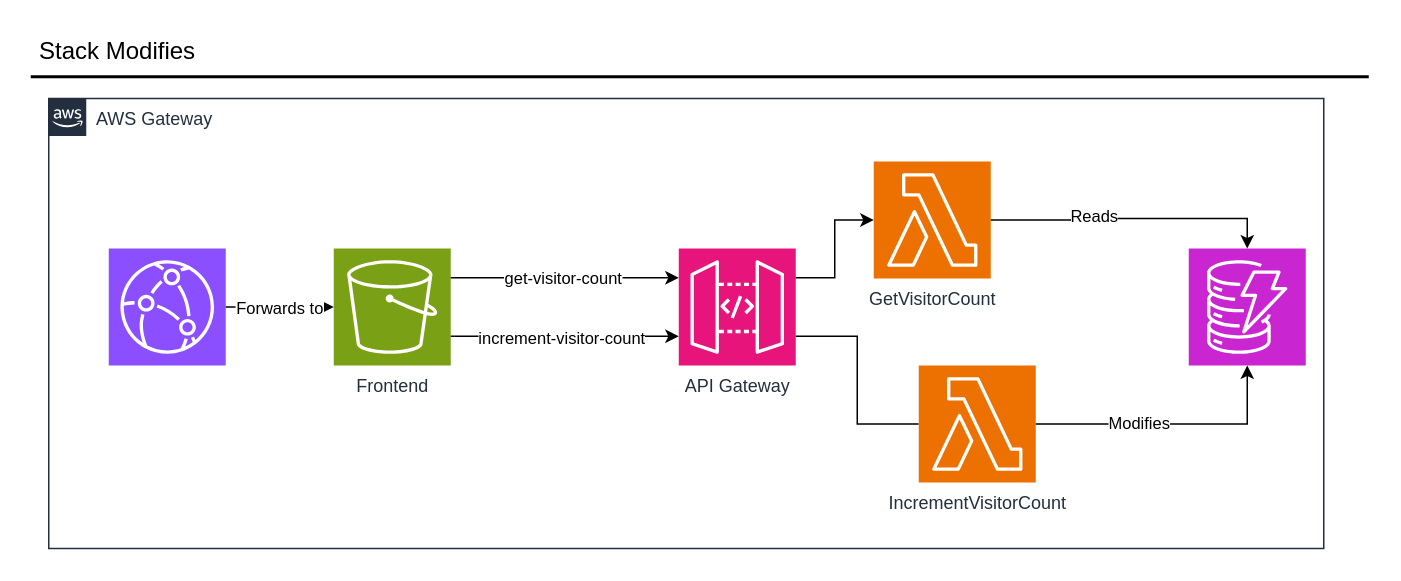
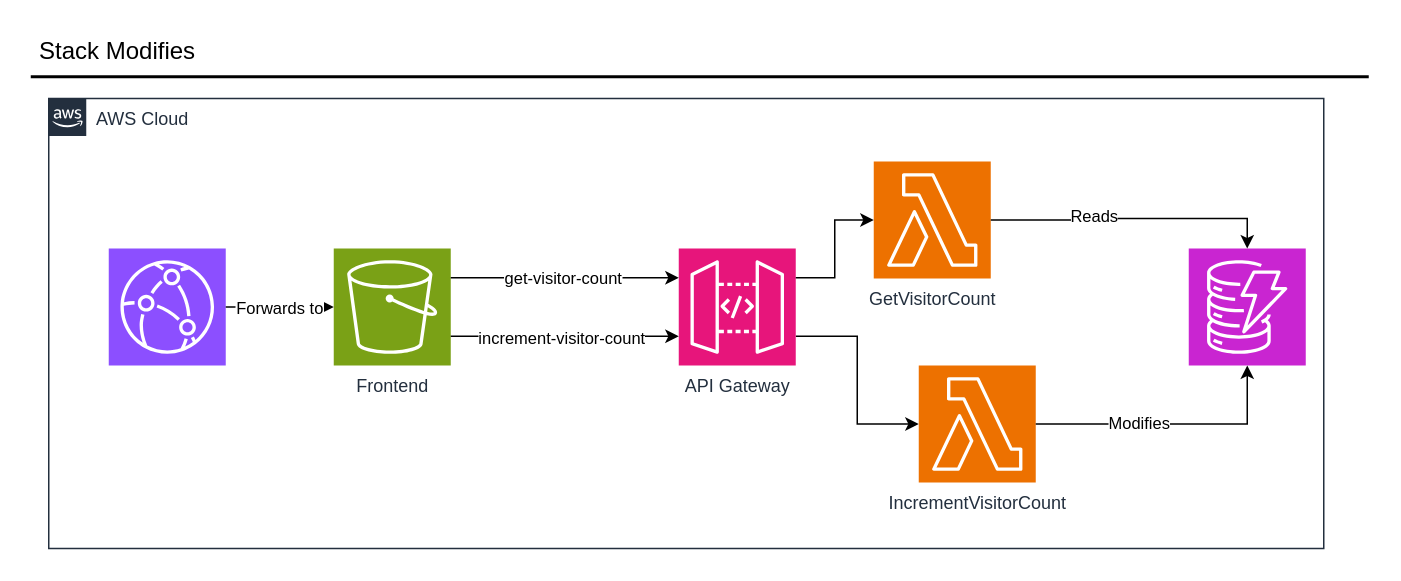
node "AWS Gateway": label "AWS Gateway" -> "AWS Cloud"
edge "API Gateway" -- "IncrementVisitorCount": arrowhead none -> classic
